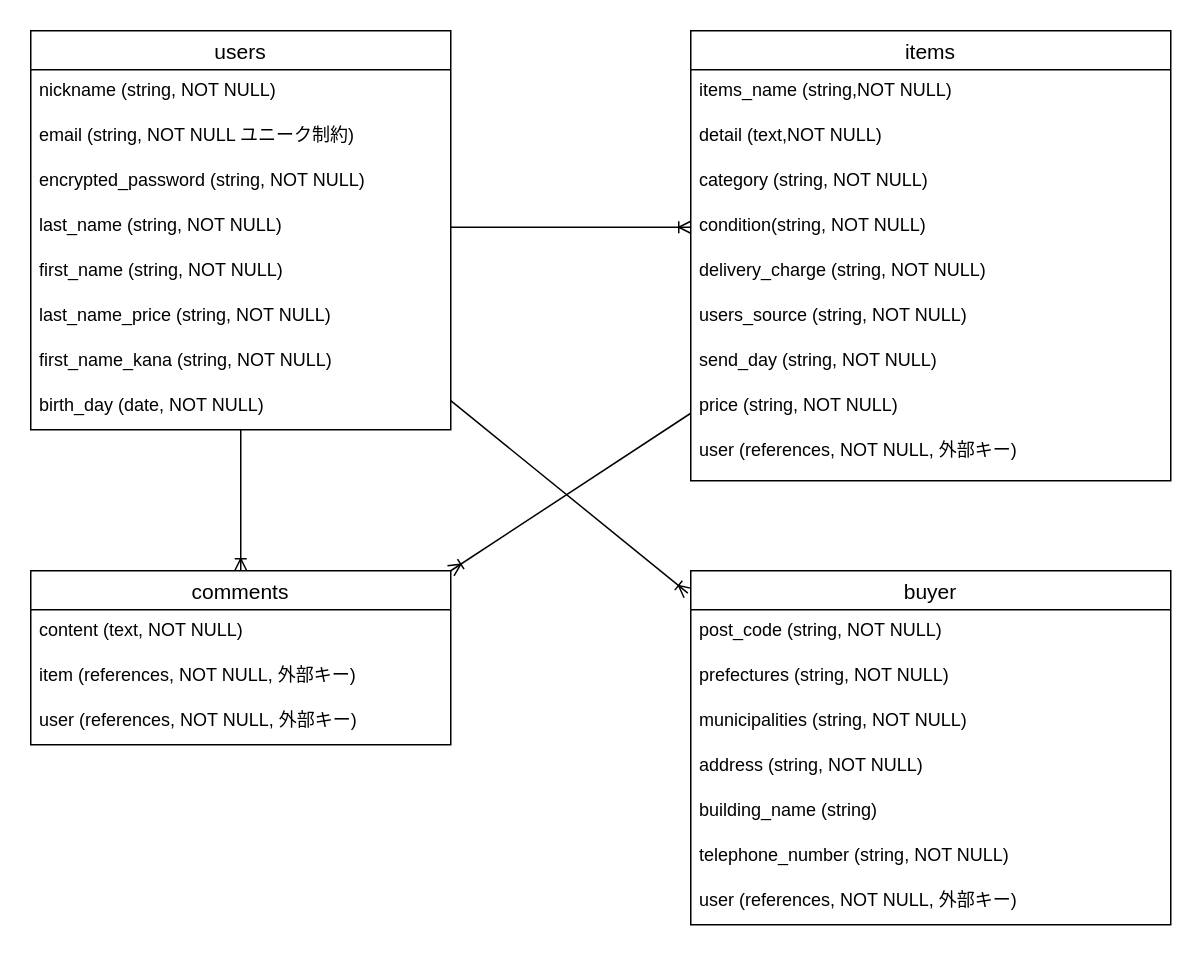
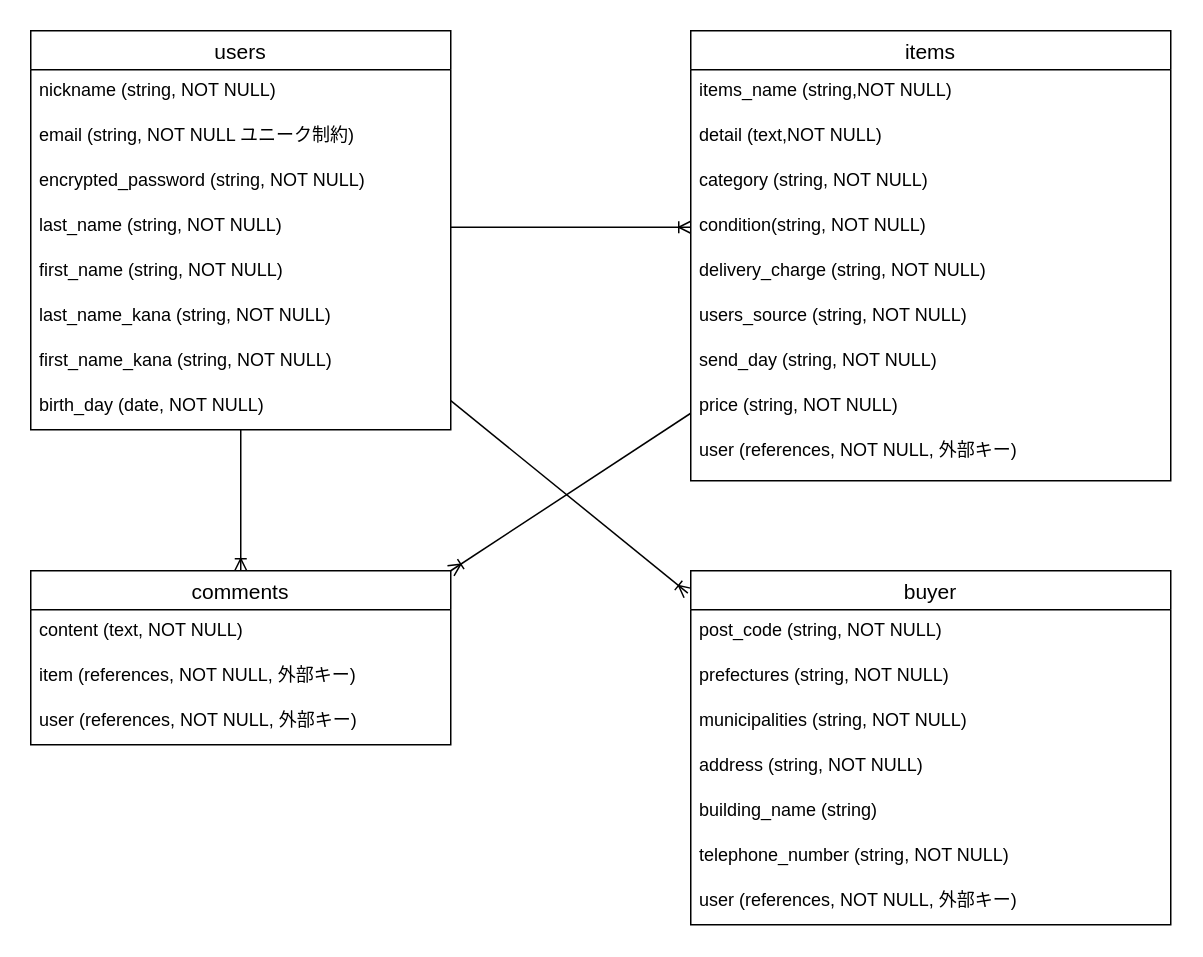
node "last_name_price (string, NOT NULL)": label "last_name_price (string, NOT NULL)" -> "last_name_kana (string, NOT NULL)"
